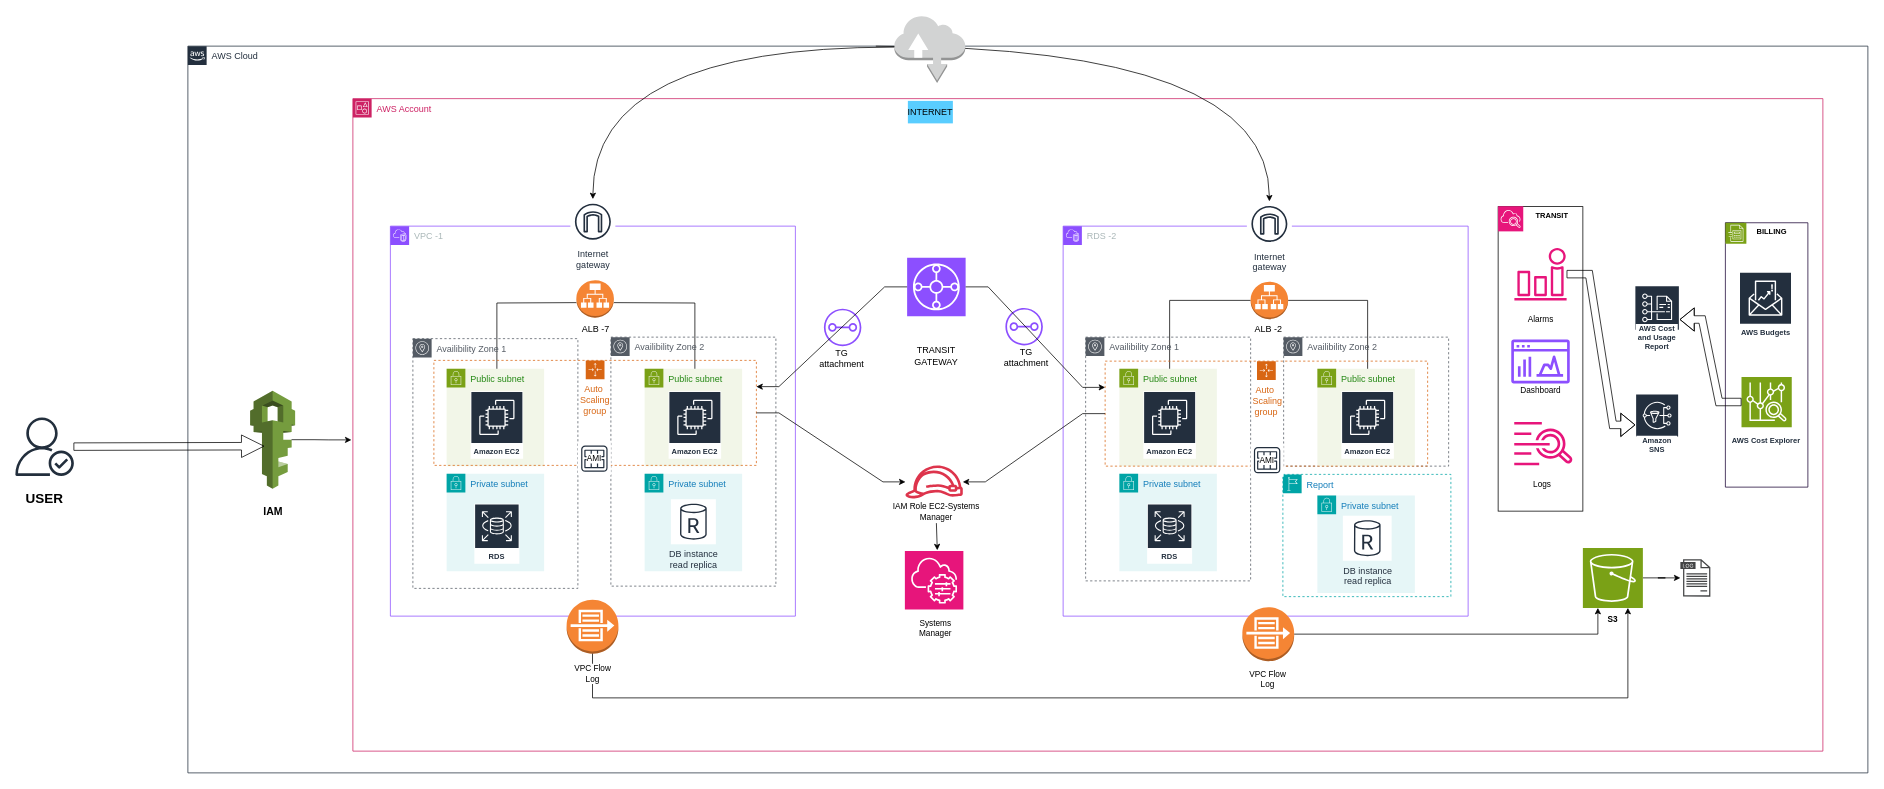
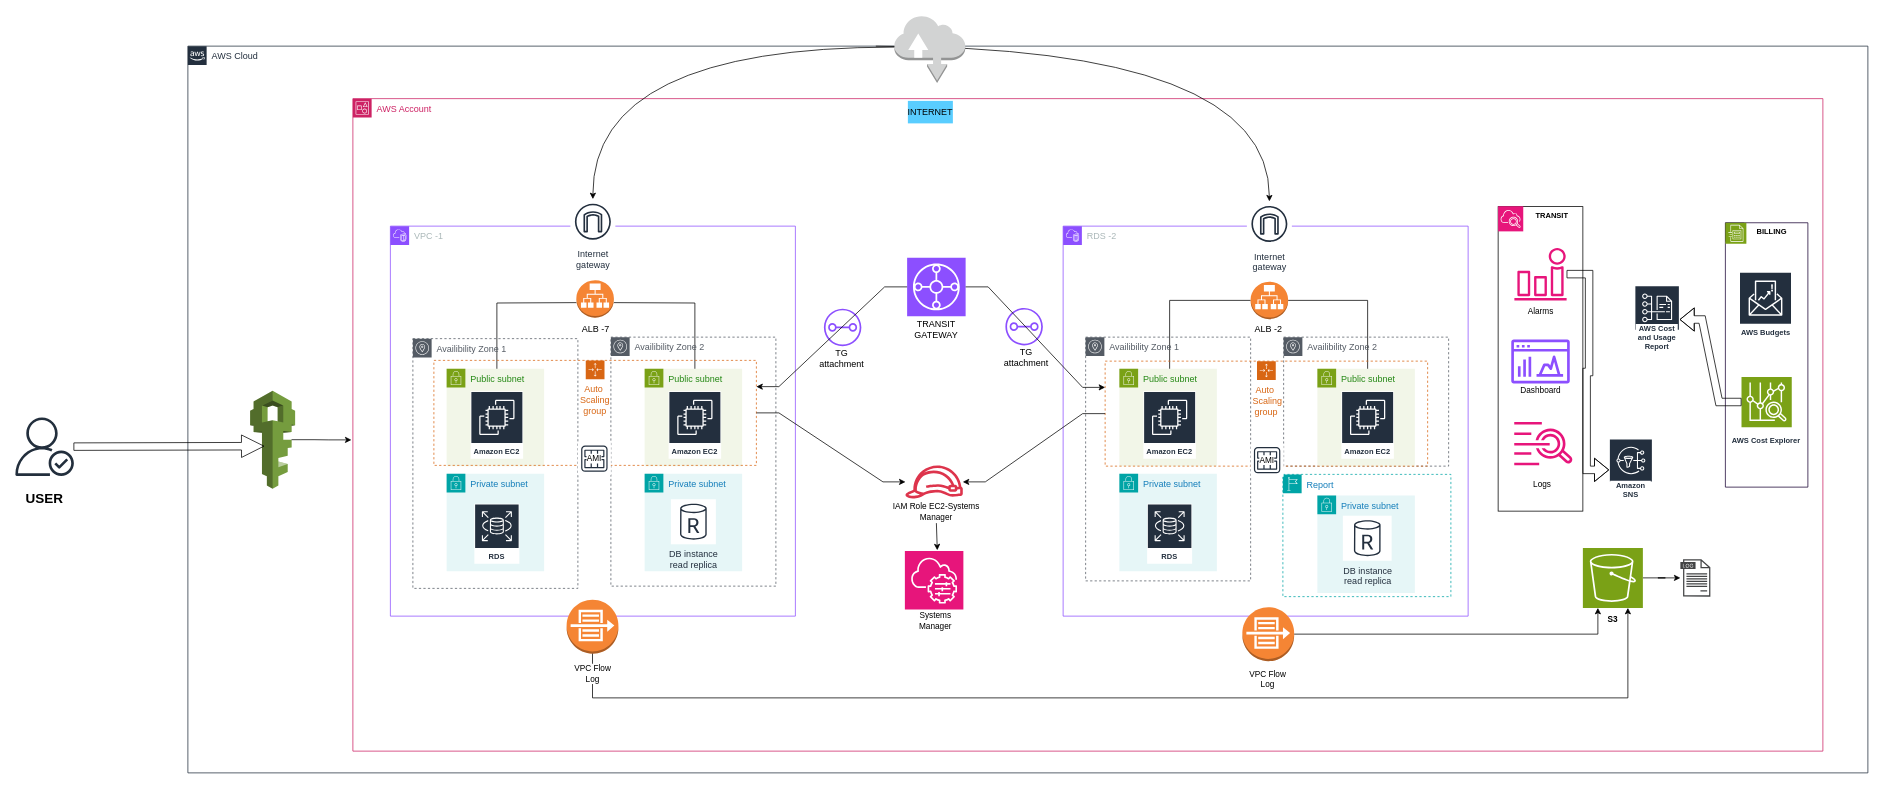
node "Alarms": moved (1541, 319) -> (1541, 312)
node "TRANSIT GATEWAY": moved (936, 356) -> (936, 330)
node "Amazon SNS": moved (1657, 425) -> (1631, 470)
node "IAM": removed
node "Systems Manager": moved (936, 628) -> (936, 621)
